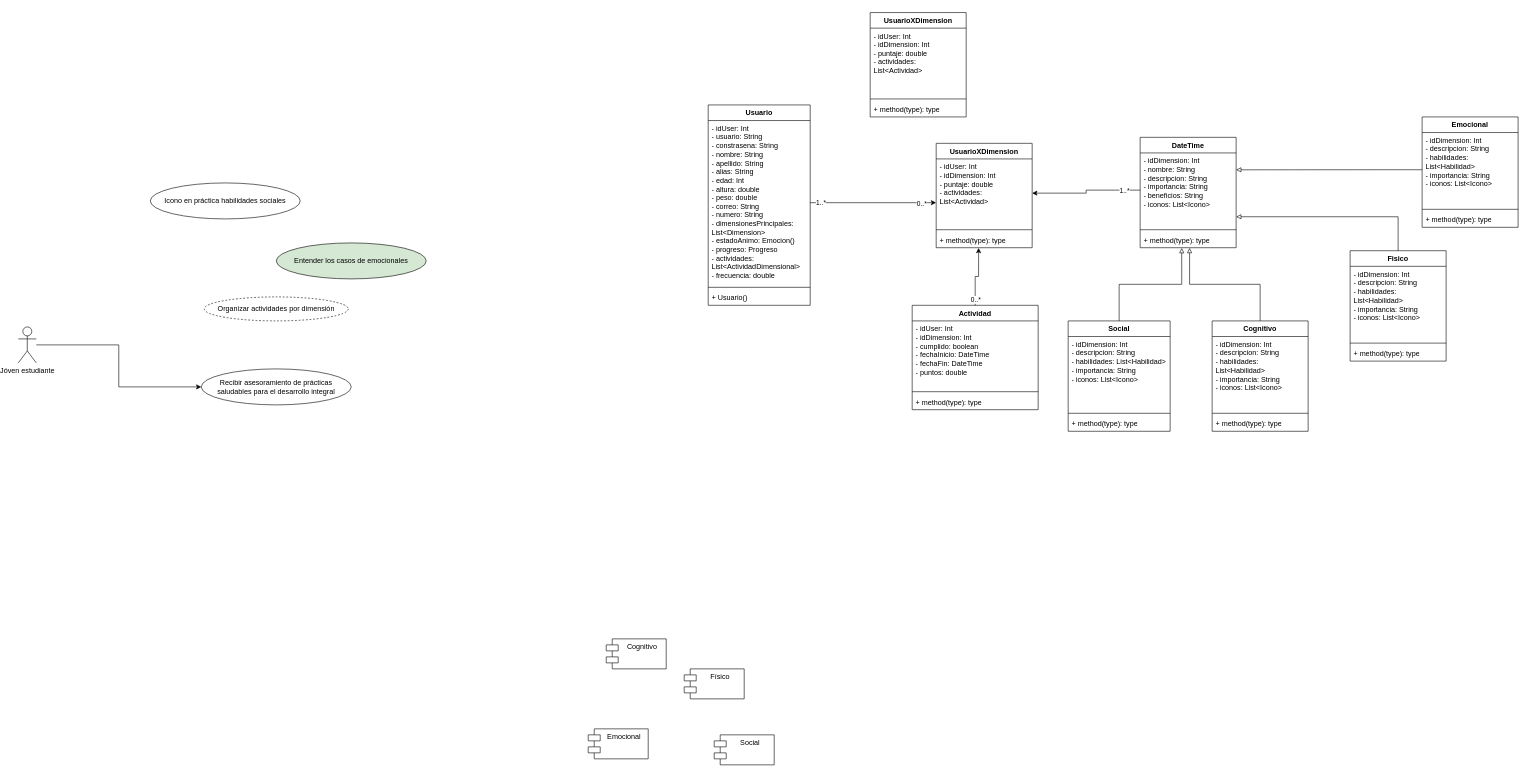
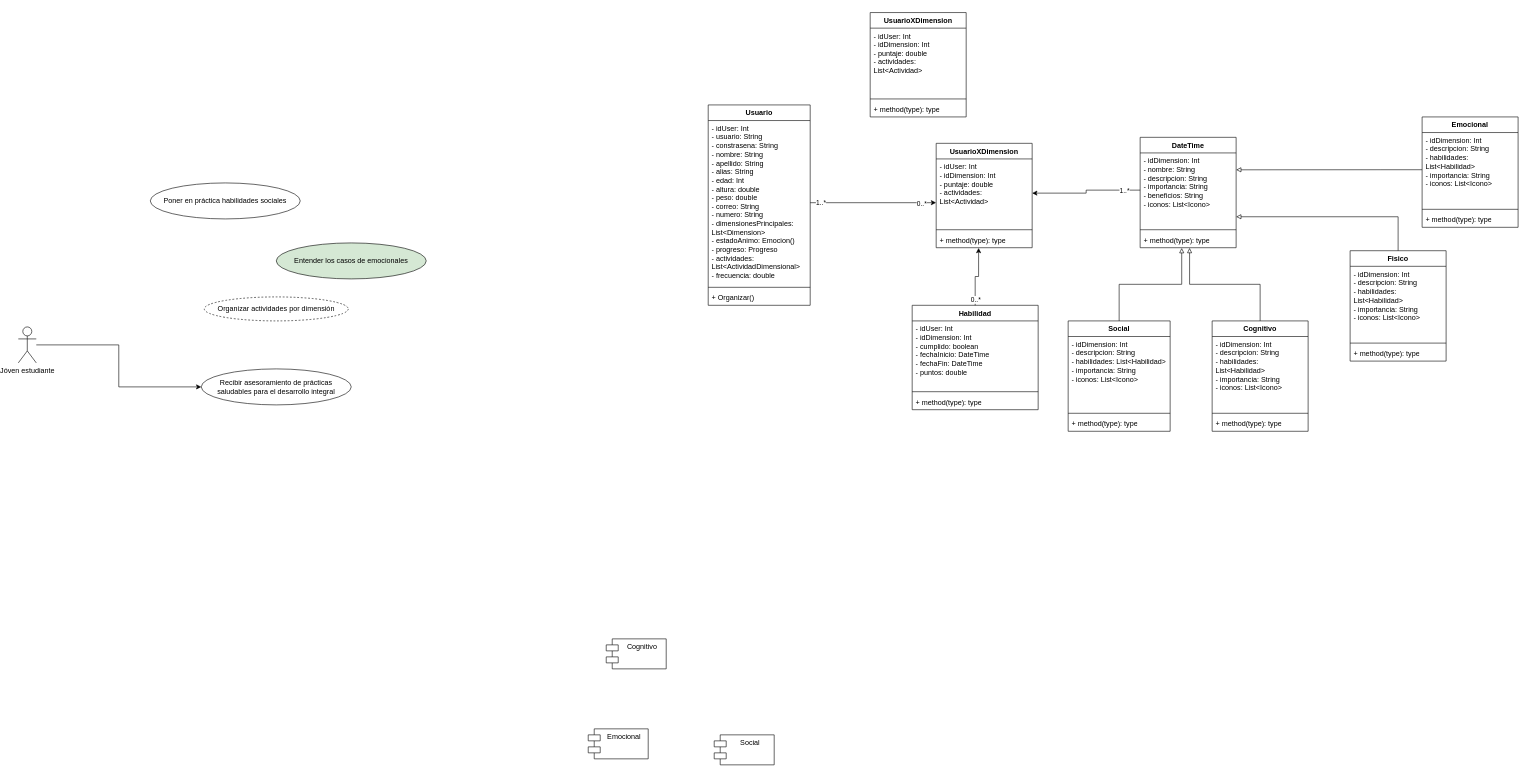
node "Icono en práctica habilidades sociales": label "Icono en práctica habilidades sociales" -> "Poner en práctica habilidades sociales"
node "+ Usuario()": label "+ Usuario()" -> "+ Organizar()"
node "Actividad": label "Actividad" -> "Habilidad"
node "Físico": removed
